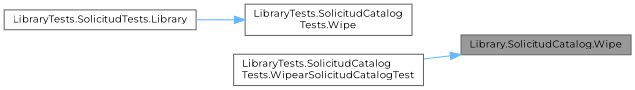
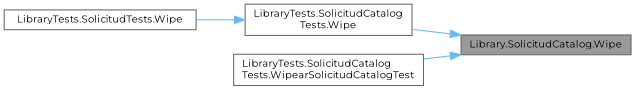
node "LibraryTests.SolicitudTests.Library": label "LibraryTests.SolicitudTests.Library" -> "LibraryTests.SolicitudTests.Wipe"
edge "LibraryTests.SolicitudCatalog Tests.Wipe" -> "Library.SolicitudCatalog.Wipe": added
